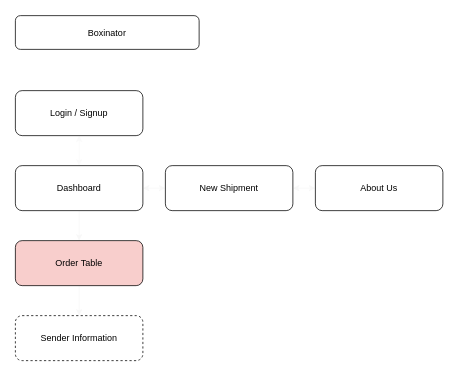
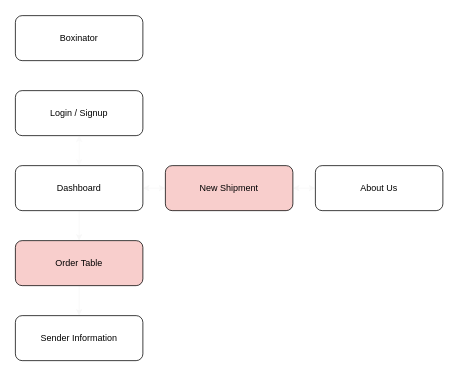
node "Boxinator": size 184x34 -> 128x45
node "New Shipment": fillcolor #ffffff -> #f8cecc
node "Sender Information": style dashed -> solid
